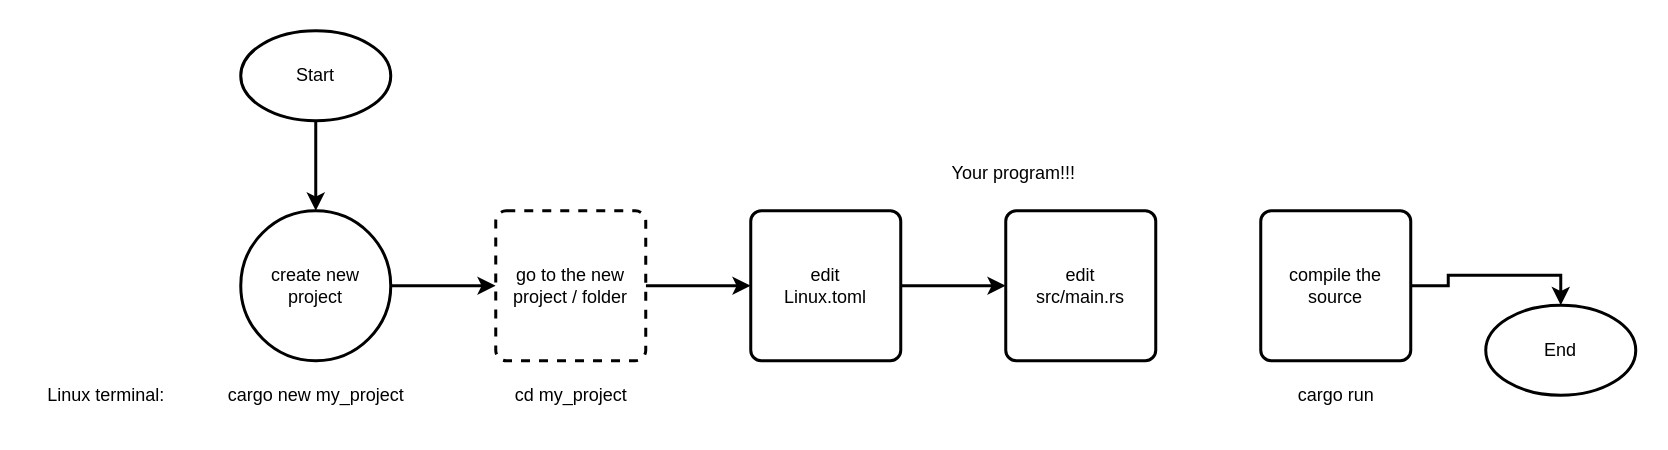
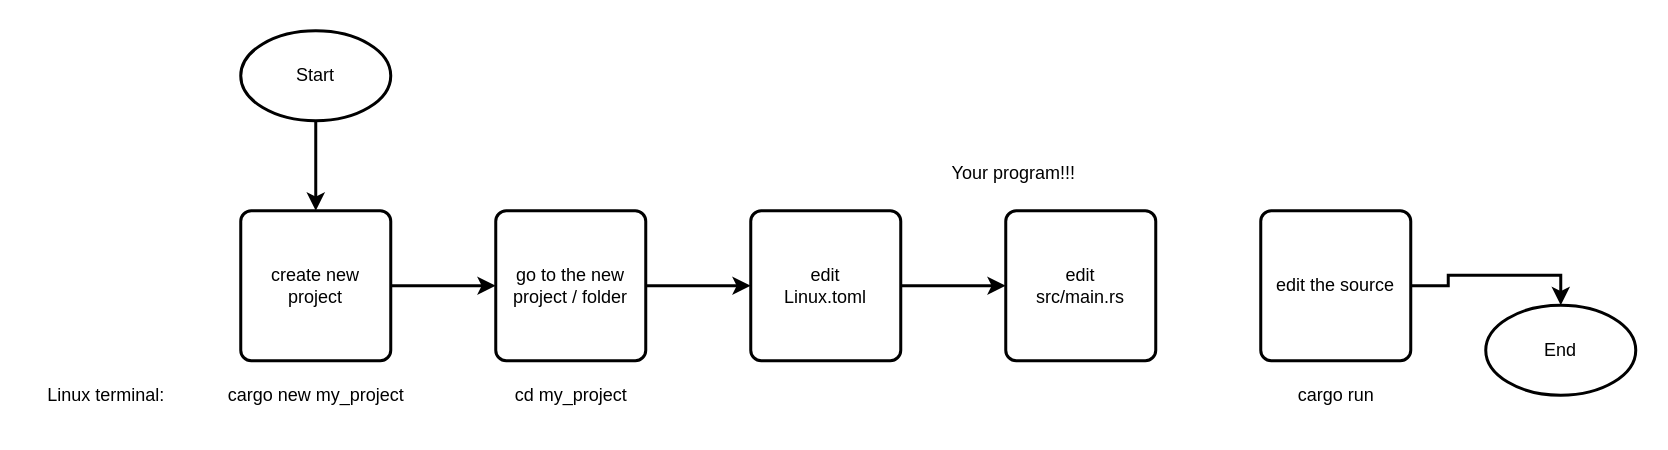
node "create new project": shape ellipse -> rounded rectangle
node "go to the new project / folder": style dashed -> solid
node "compile the source": label "compile the source" -> "edit the source"
